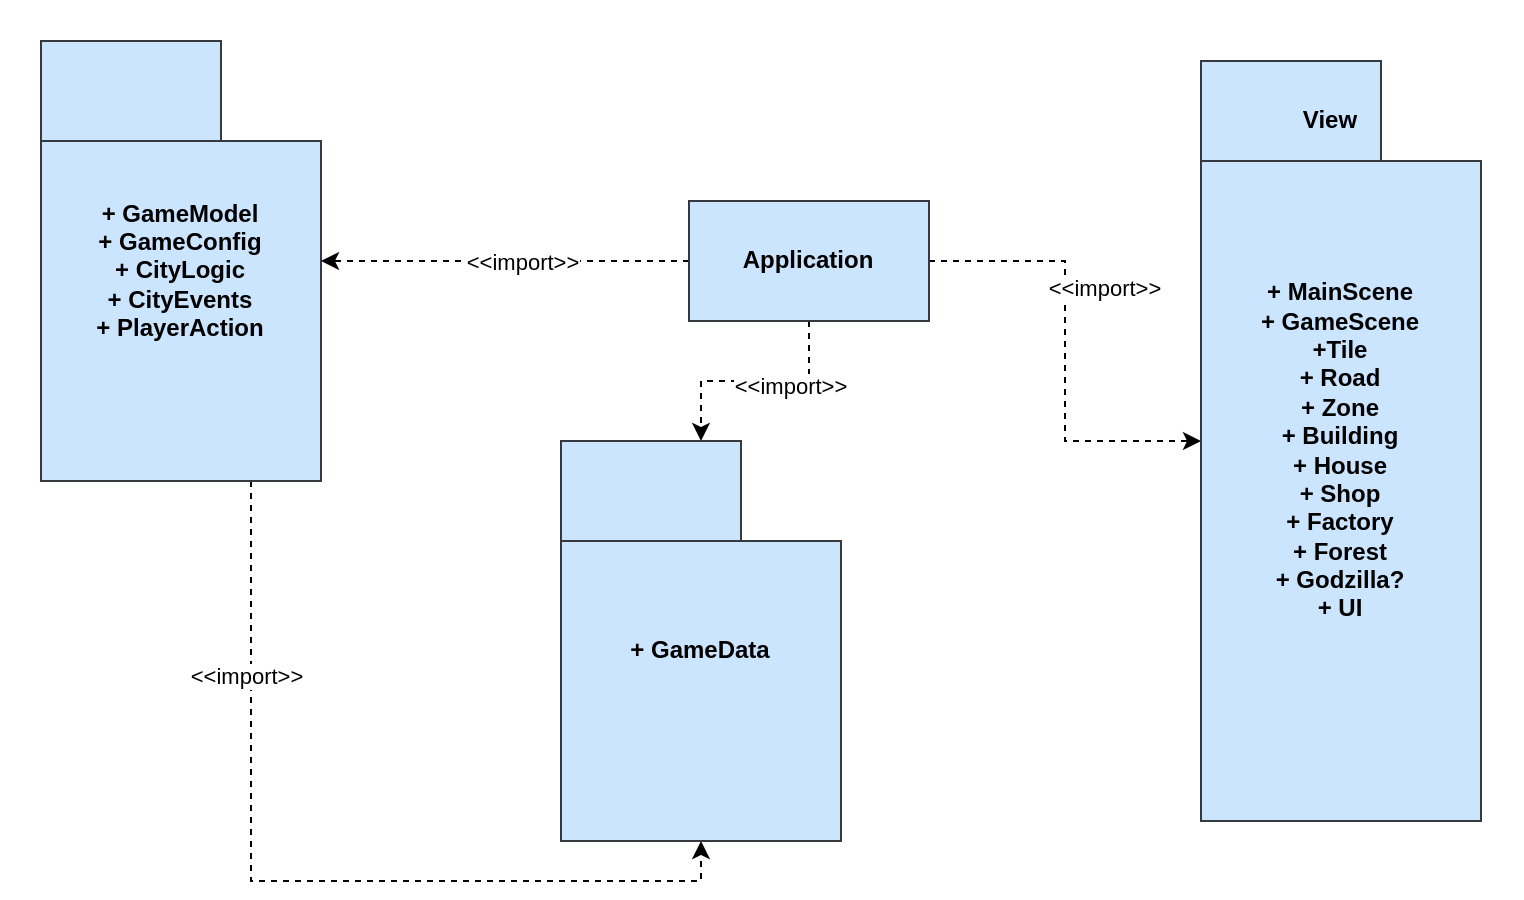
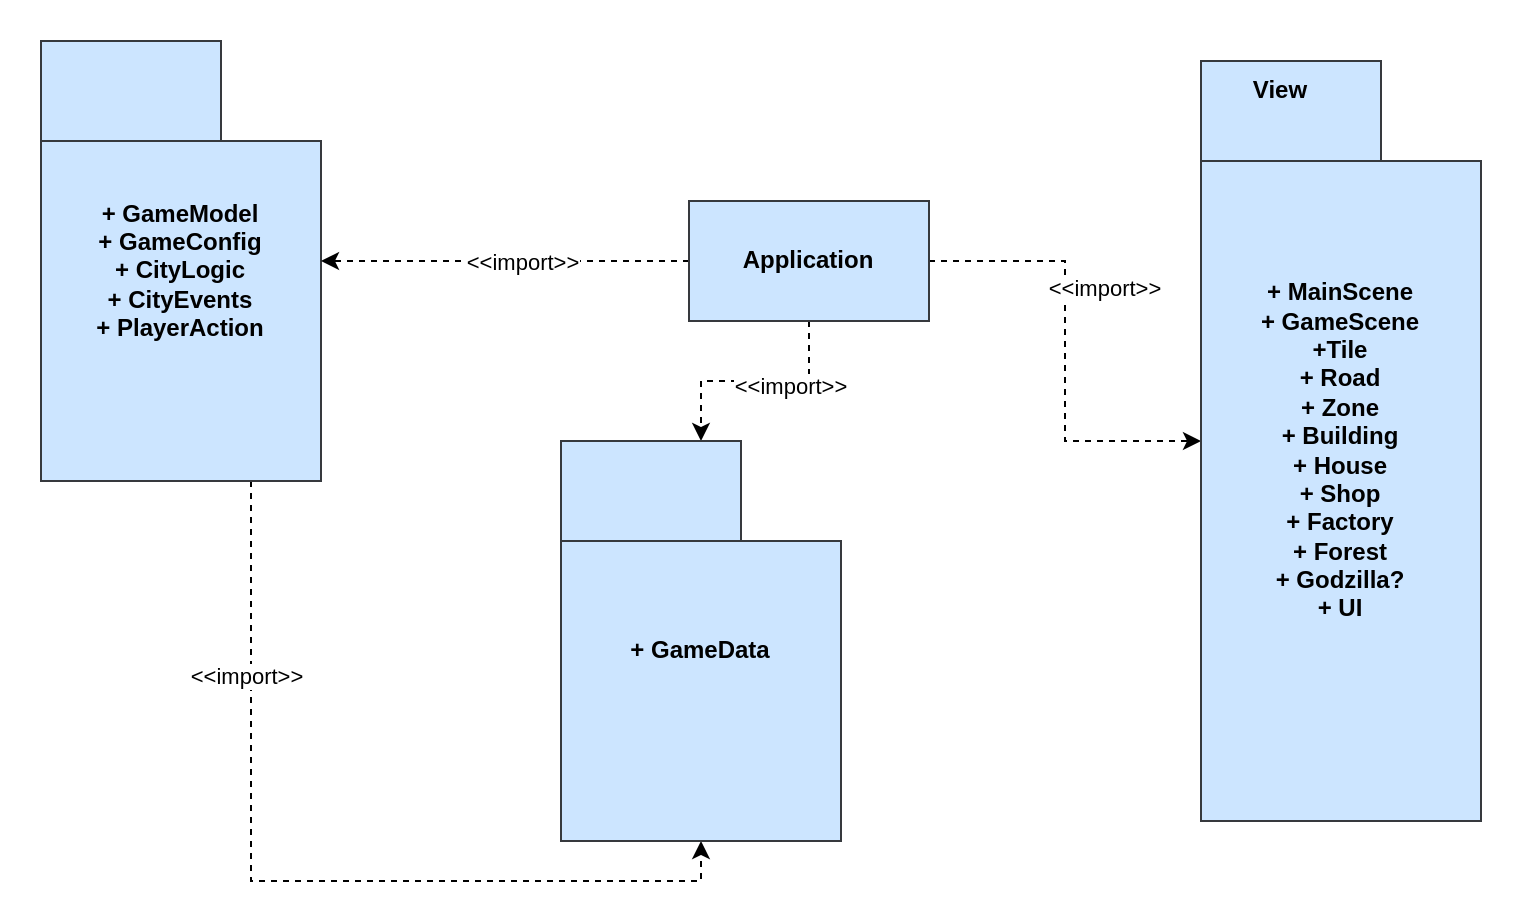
node "View": moved (1331, 121) -> (1281, 91)
